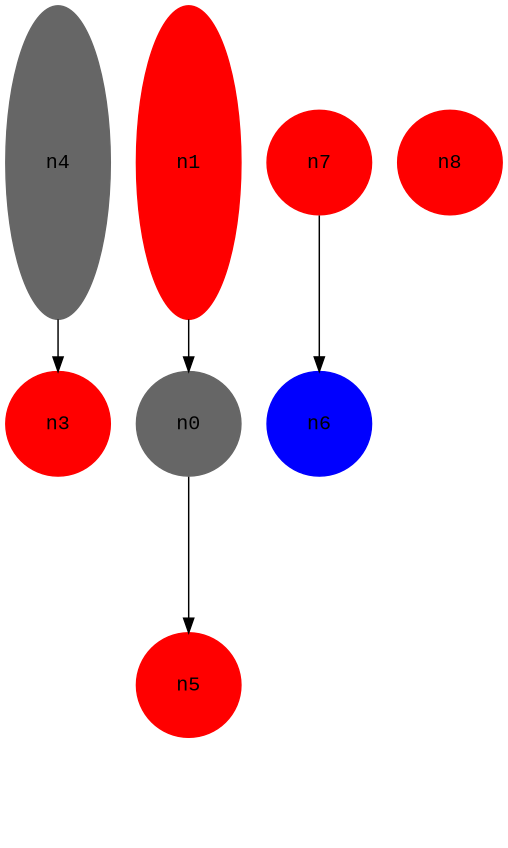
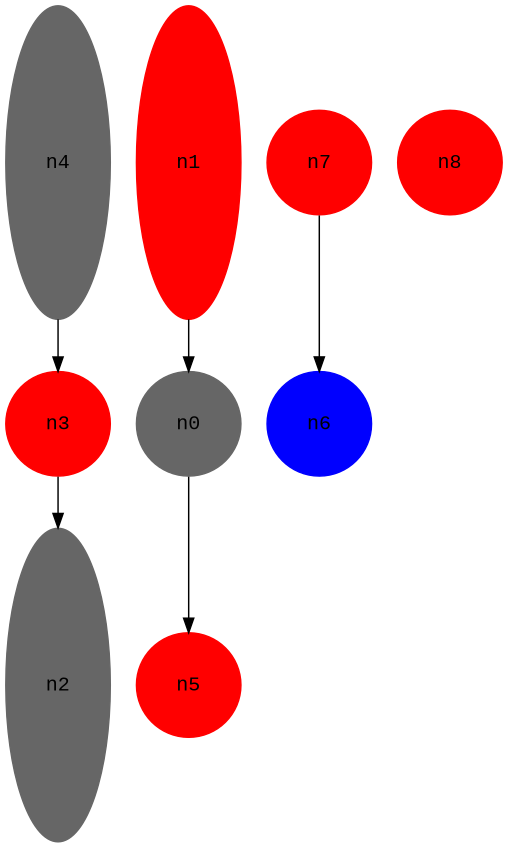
node "n2": added
